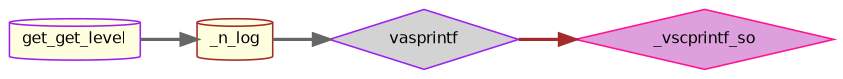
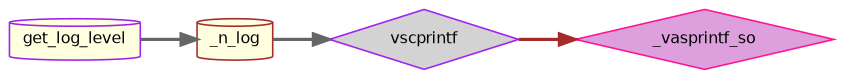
node "get_get_level": label "get_get_level" -> "get_log_level"
node "vasprintf": label "vasprintf" -> "vscprintf"
node "_vscprintf_so": label "_vscprintf_so" -> "_vasprintf_so"
